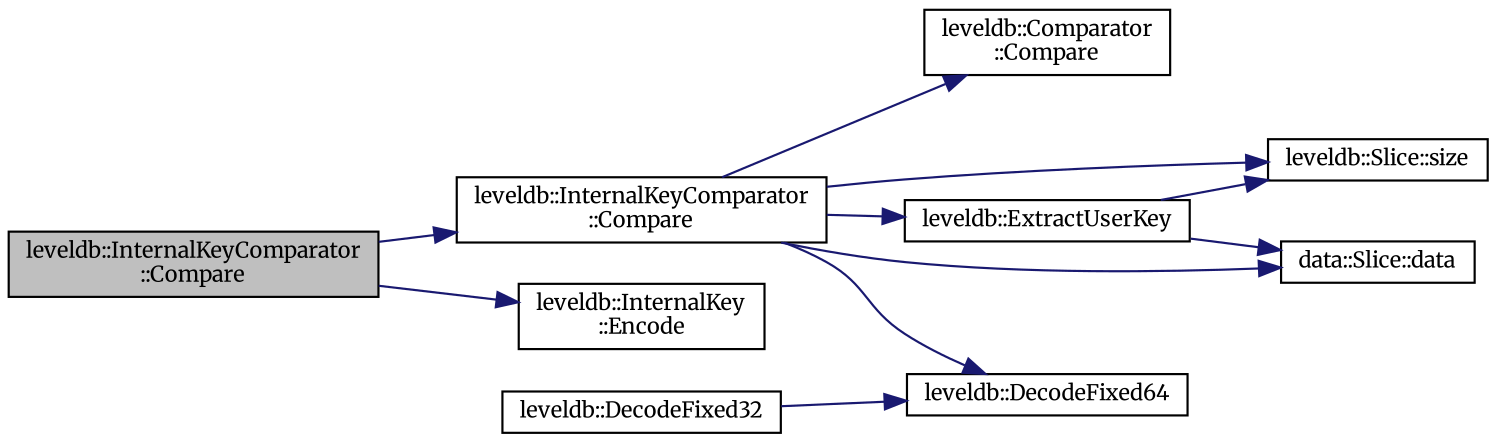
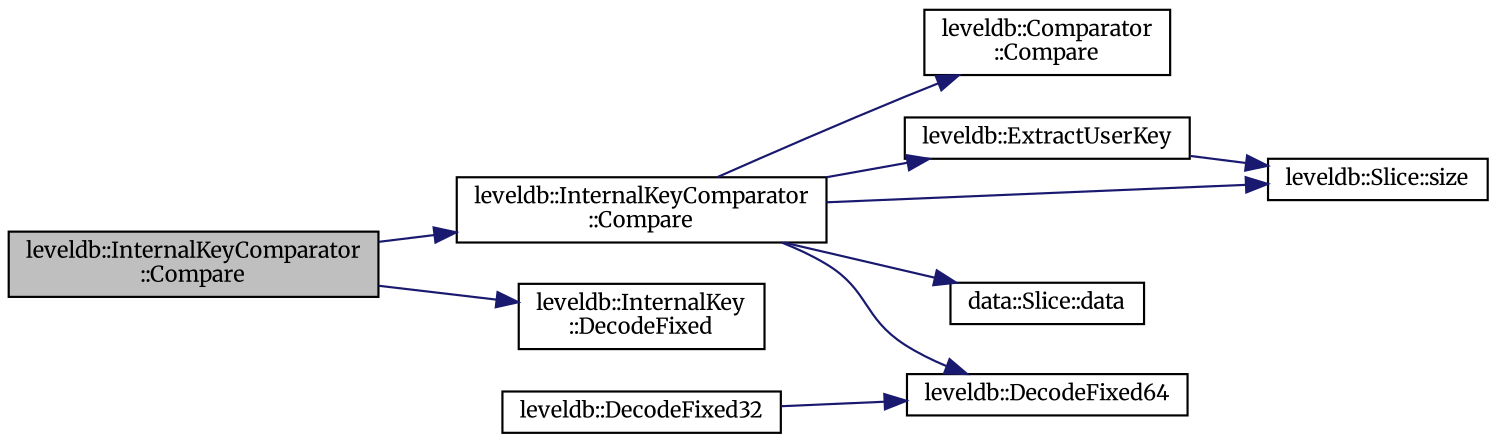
edge "leveldb::ExtractUserKey" -> "data::Slice::data": removed
node "leveldb::InternalKey ::Encode": label "leveldb::InternalKey ::Encode" -> "leveldb::InternalKey ::DecodeFixed"
